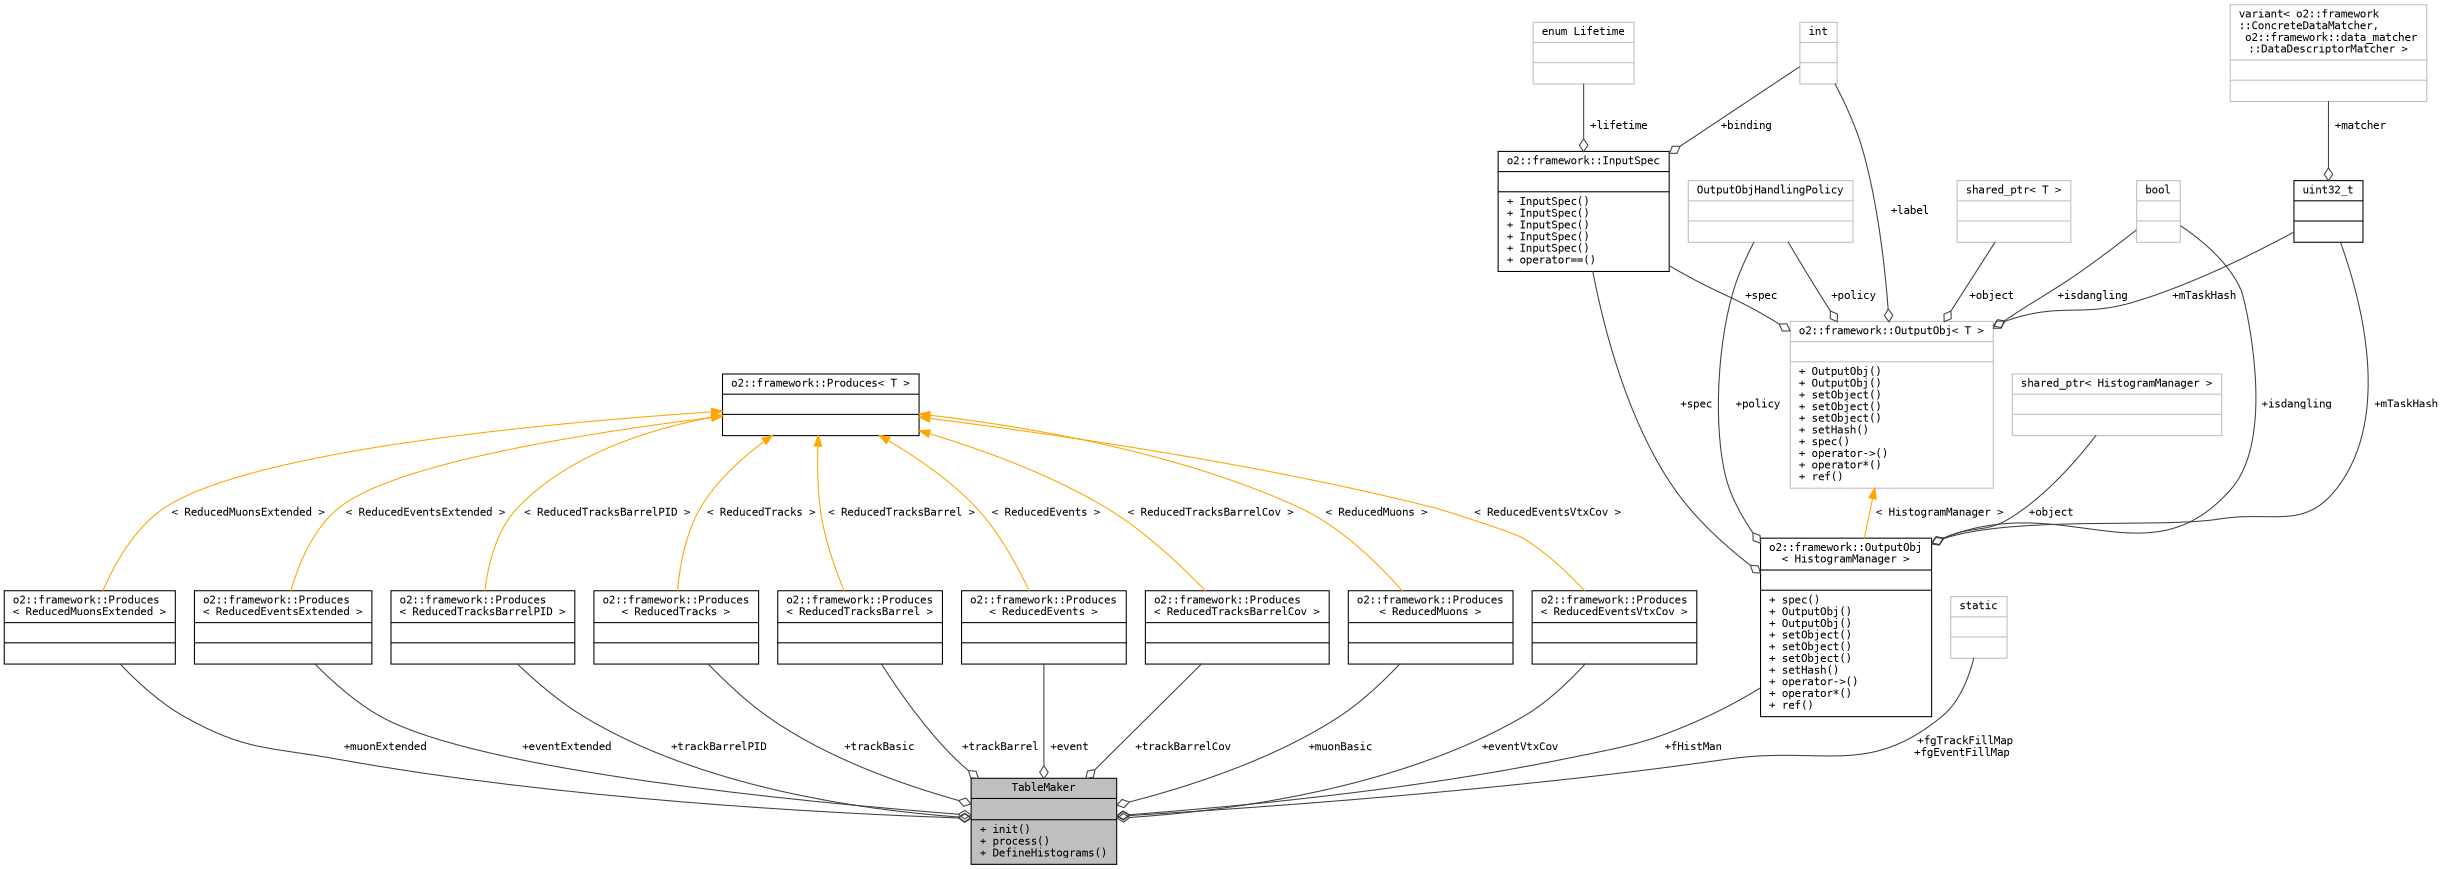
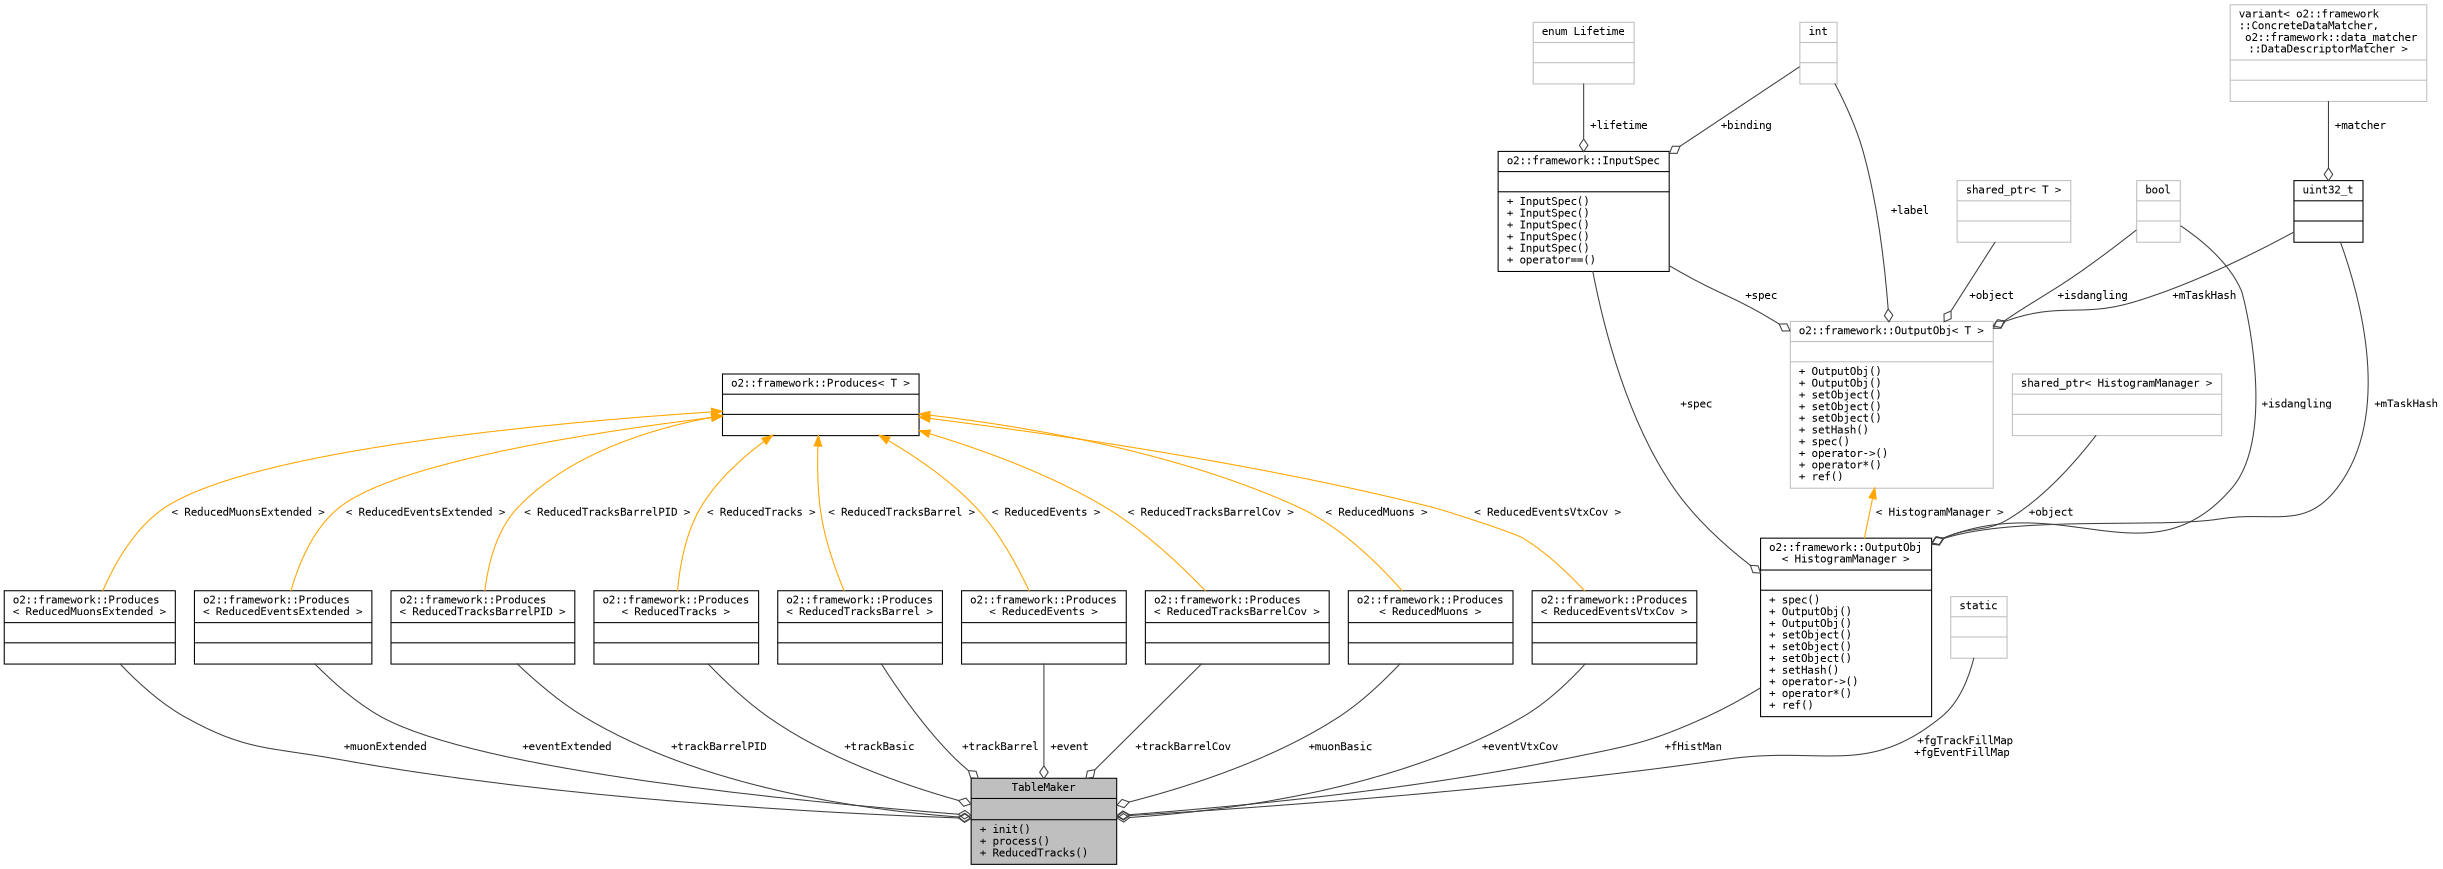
node "OutputObjHandlingPolicy": removed
node "TableMaker": text "+ DefineHistograms()" -> "+ ReducedTracks()"
